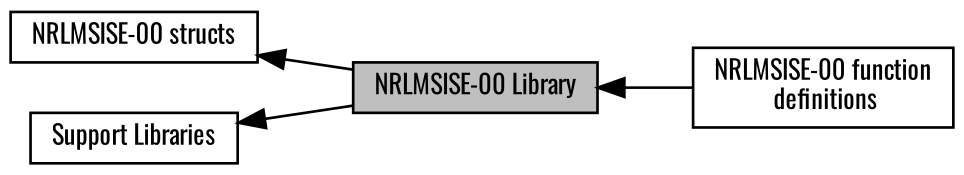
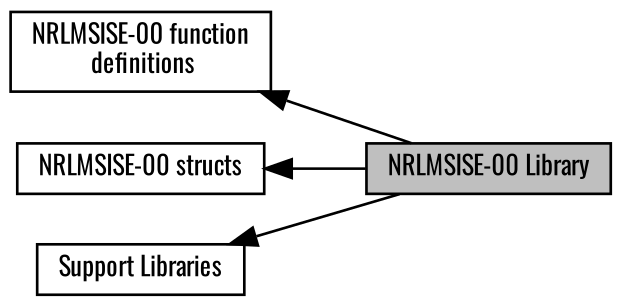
edge "NRLMSISE-00 function definitions" -> "NRLMSISE-00 Library": reversed
